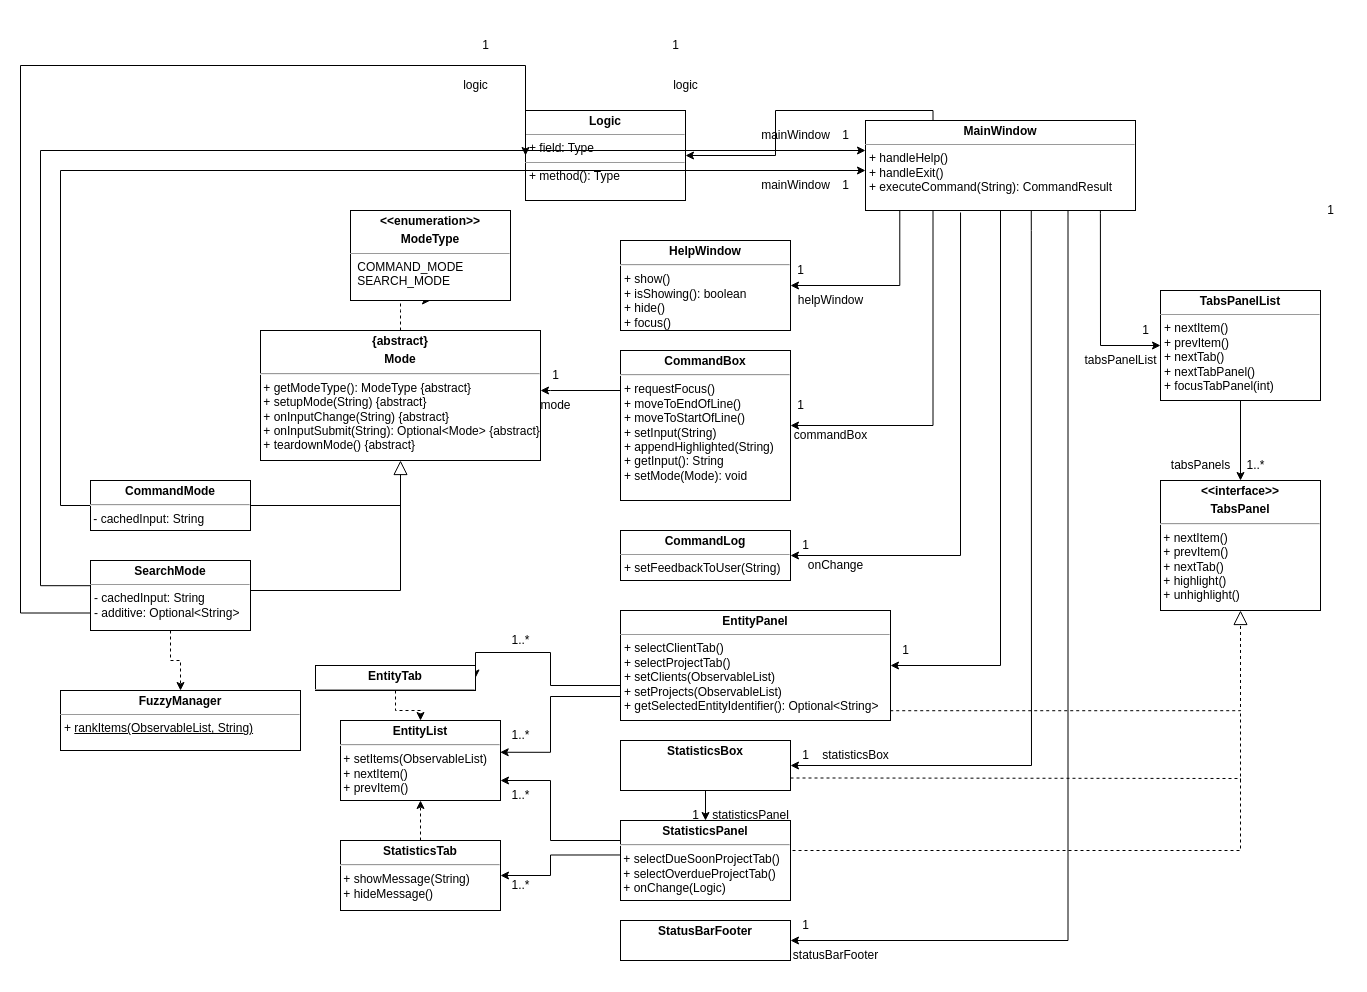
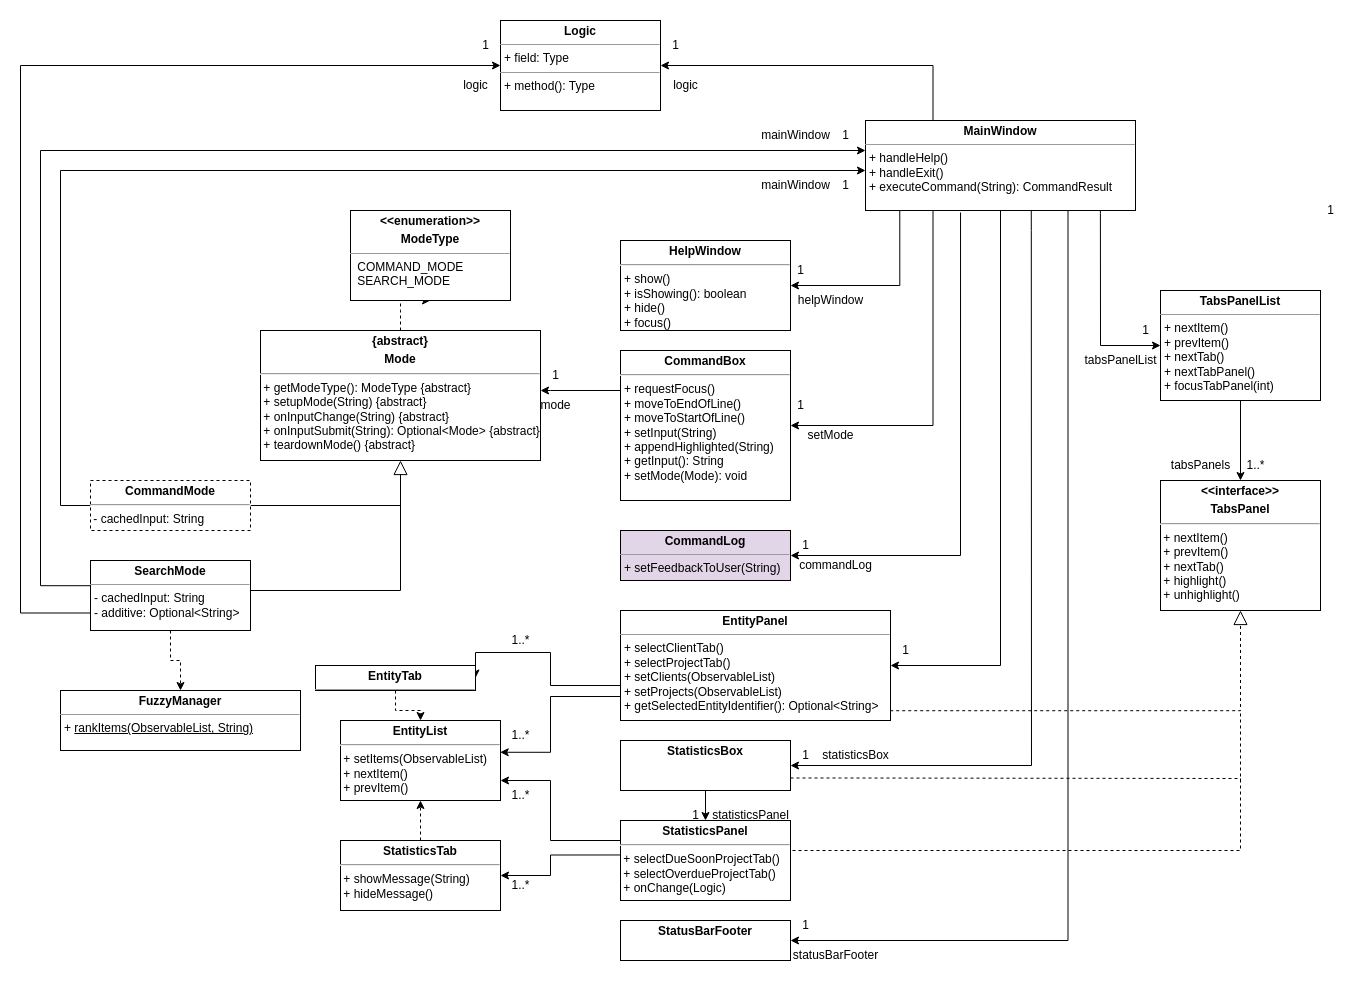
node "Logic + field: Type + method(): Type": moved (606, 156) -> (581, 66)
node "commandBox": label "commandBox" -> "setMode"
node "CommandMode - cachedInput: String": style solid -> dashed
node "CommandLog + setFeedbackToUser(String)": fillcolor #ffffff -> #e1d5e7
node "onChange": label "onChange" -> "commandLog"
